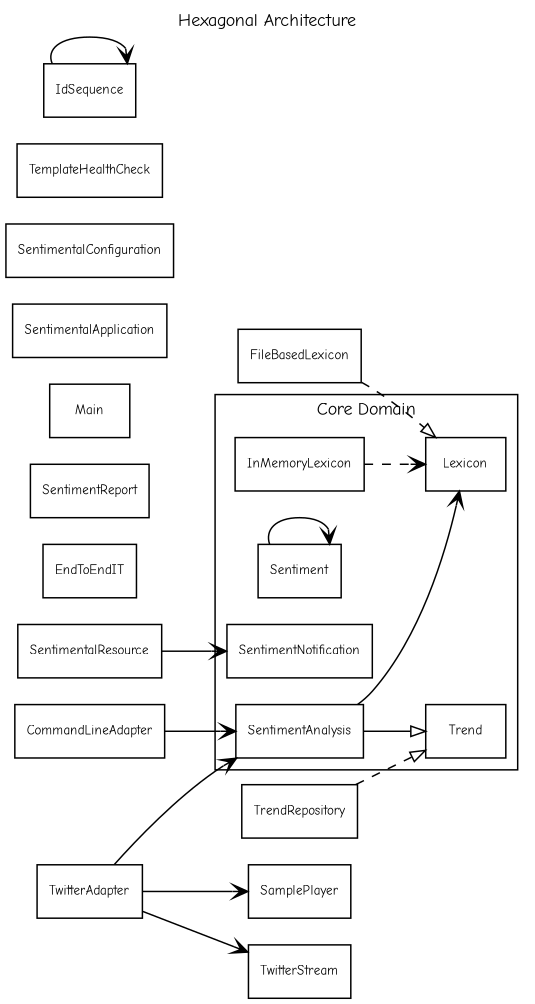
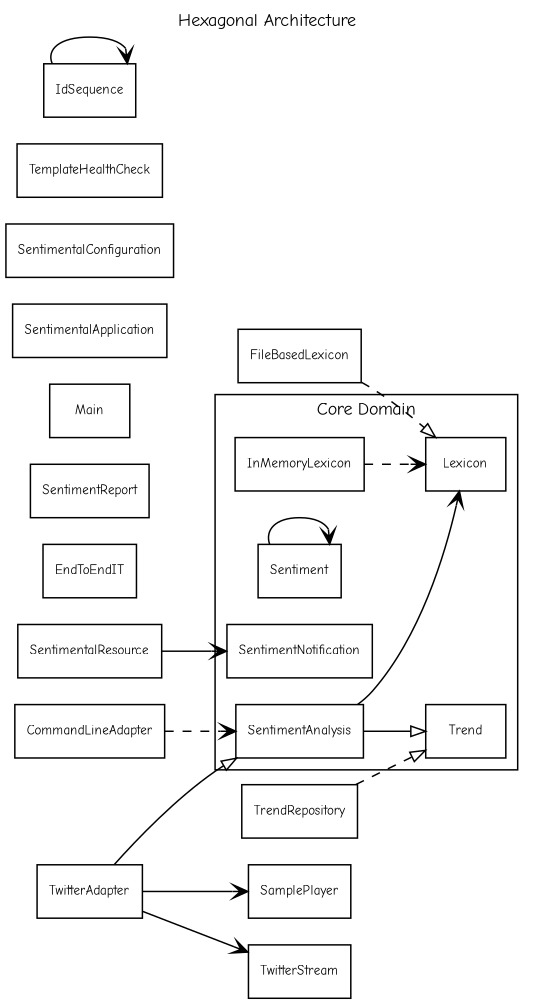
edge "CommandLineAdapter" -> "SentimentAnalysis": style solid -> dashed
edge "TwitterAdapter" -> "SentimentAnalysis": arrowhead vee -> onormal
